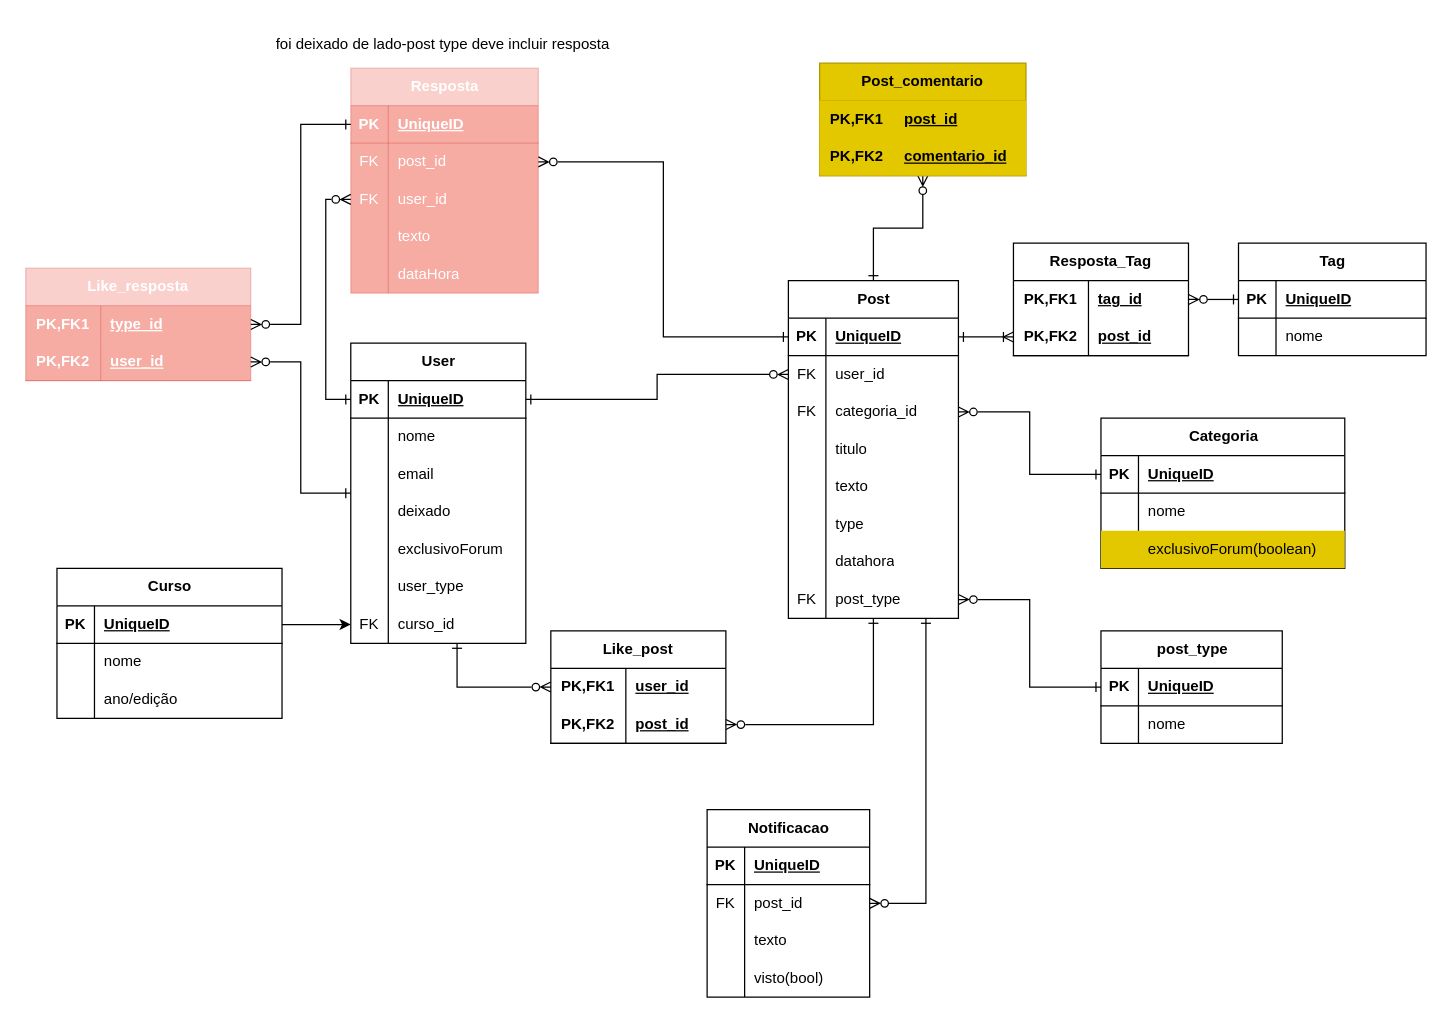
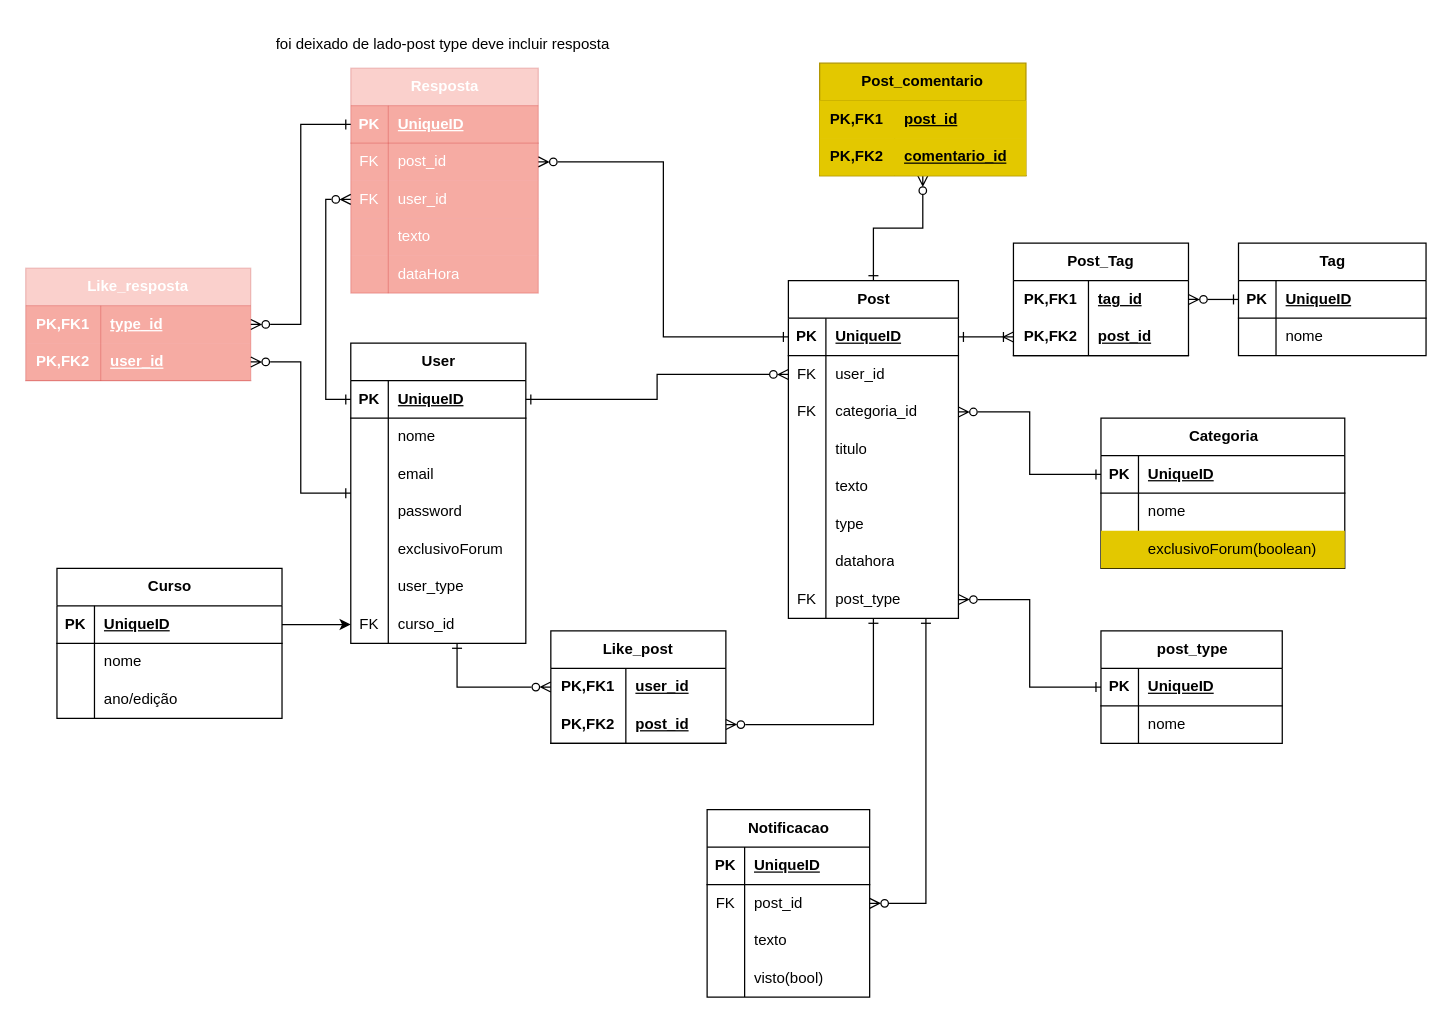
node "Resposta_Tag": label "Resposta_Tag" -> "Post_Tag"
node "deixado": label "deixado" -> "password"
